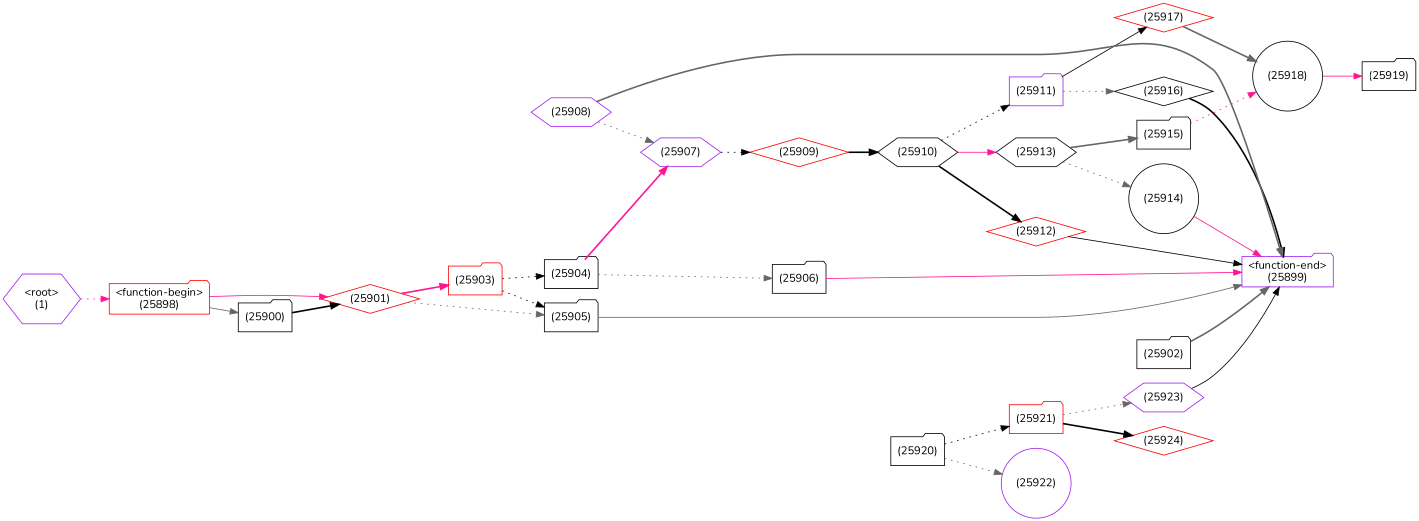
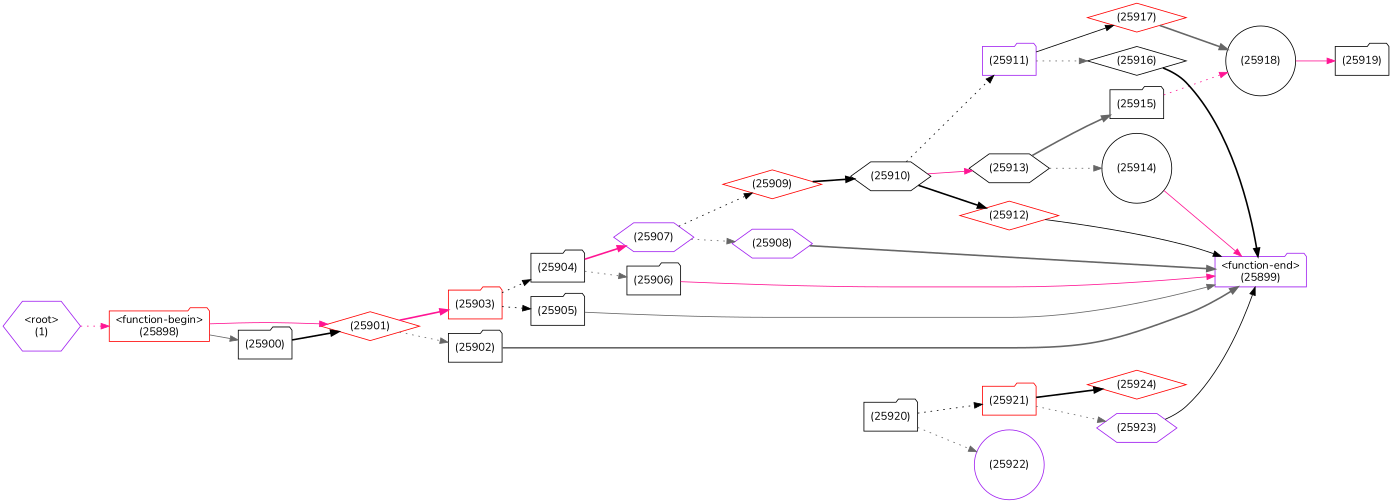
edge "(25908)" -> "(25907)": reversed
edge "(25901)" -> "(25905)": now "(25901)" -> "(25902)"
